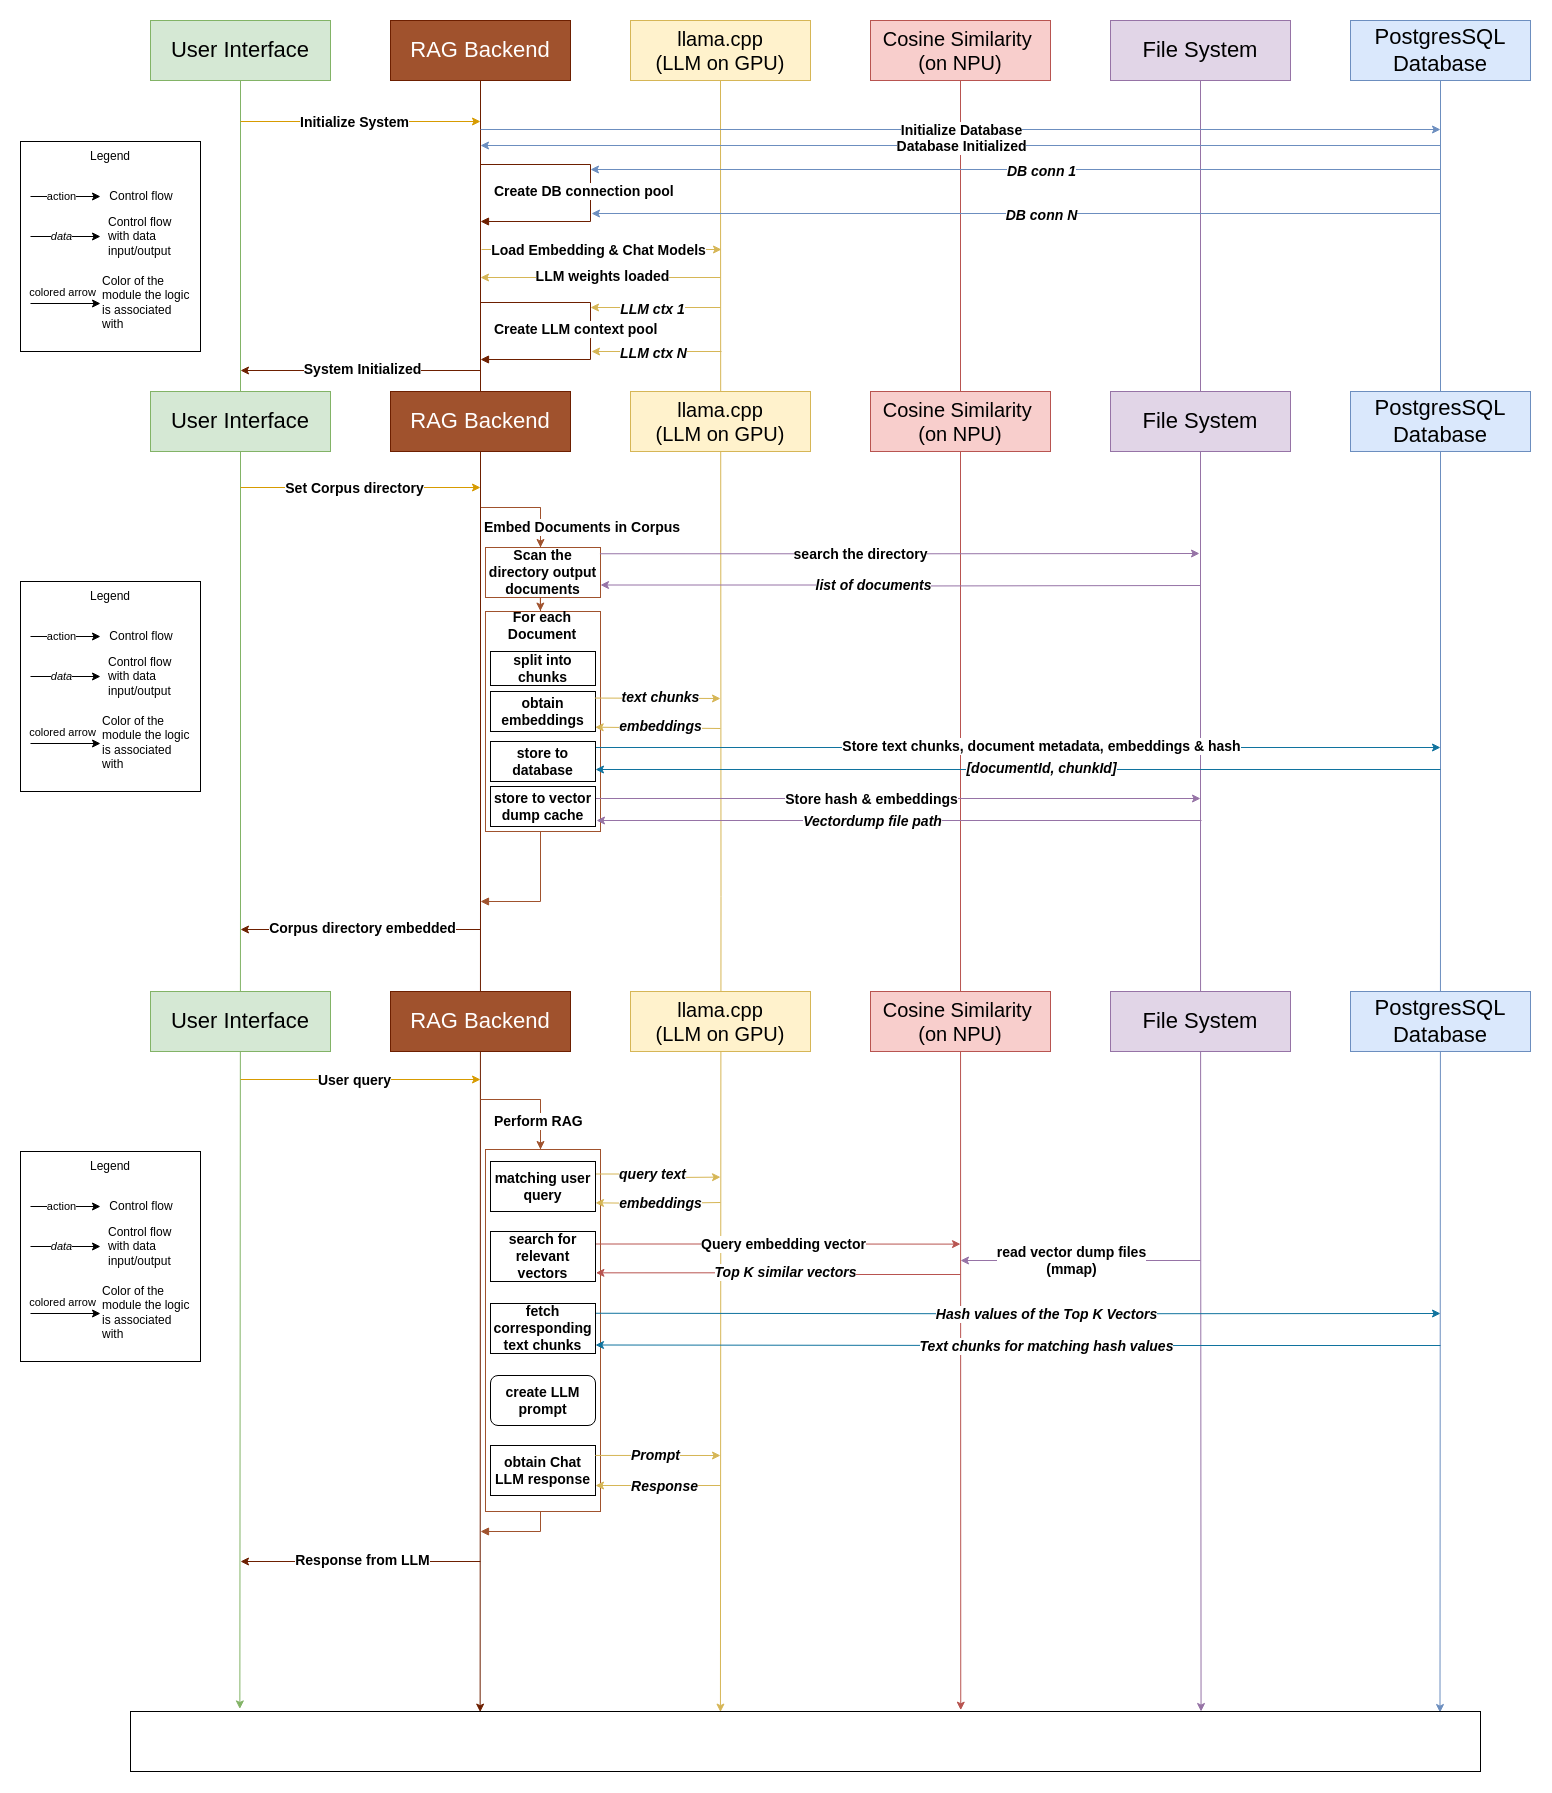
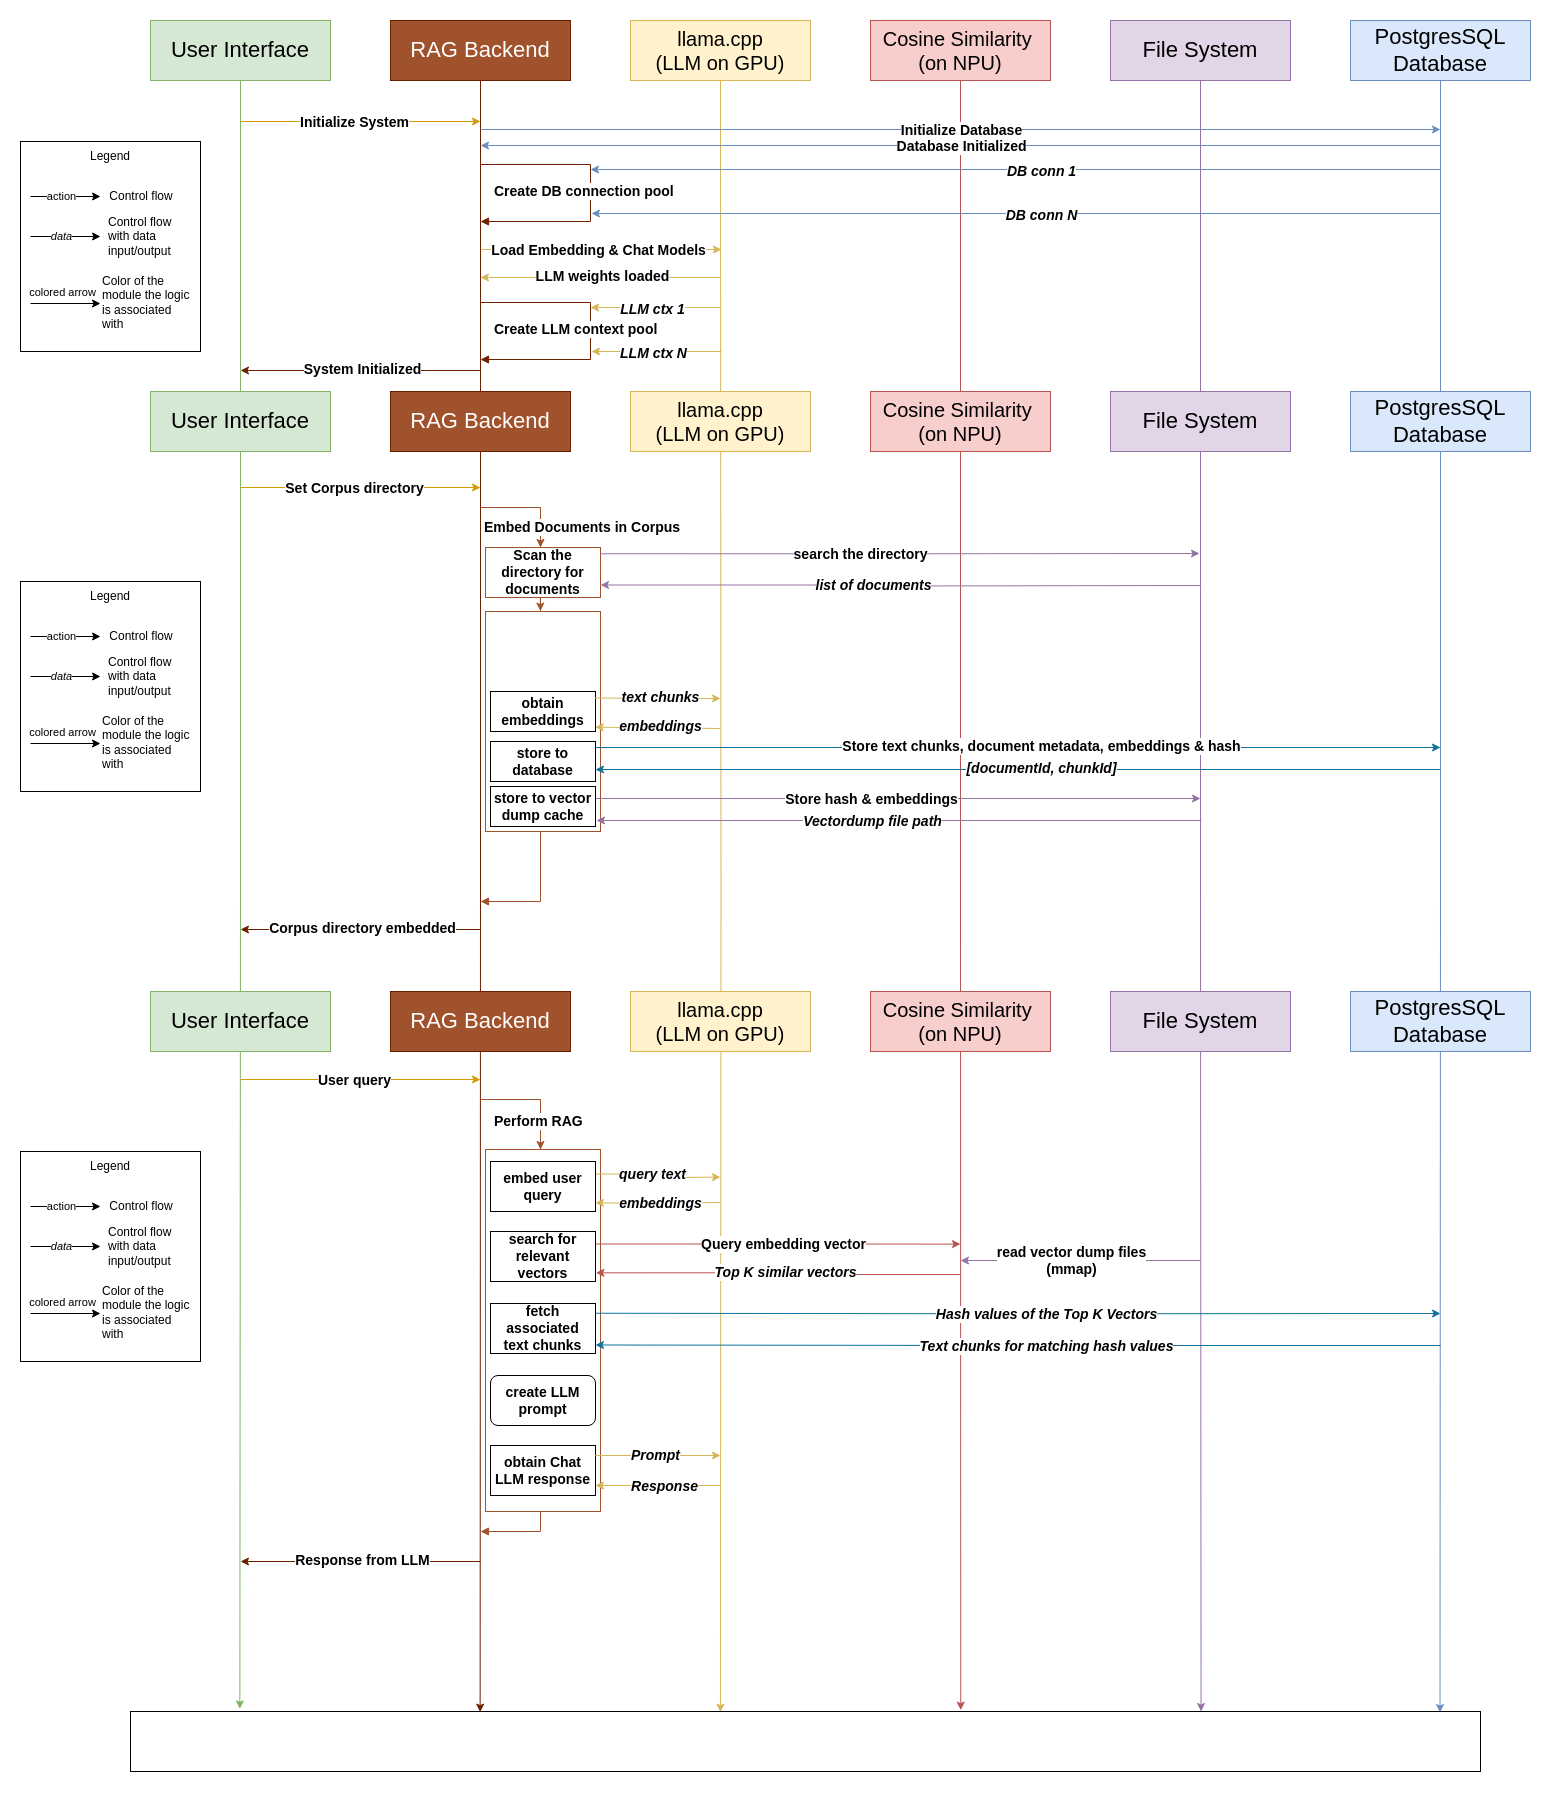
node "Scan the directory output documents": label "Scan the directory output documents" -> "Scan the directory for documents"
node "For each Document": removed
node "split into chunks": removed
node "matching user query": label "matching user query" -> "embed user query"
node "fetch corresponding text chunks": label "fetch corresponding text chunks" -> "fetch associated text chunks"
